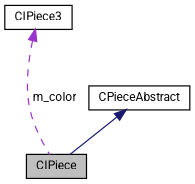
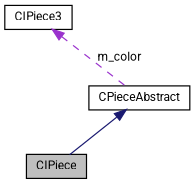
edge "CIPiece" -> "CIPiece3": now "CPieceAbstract" -> "CIPiece3"
